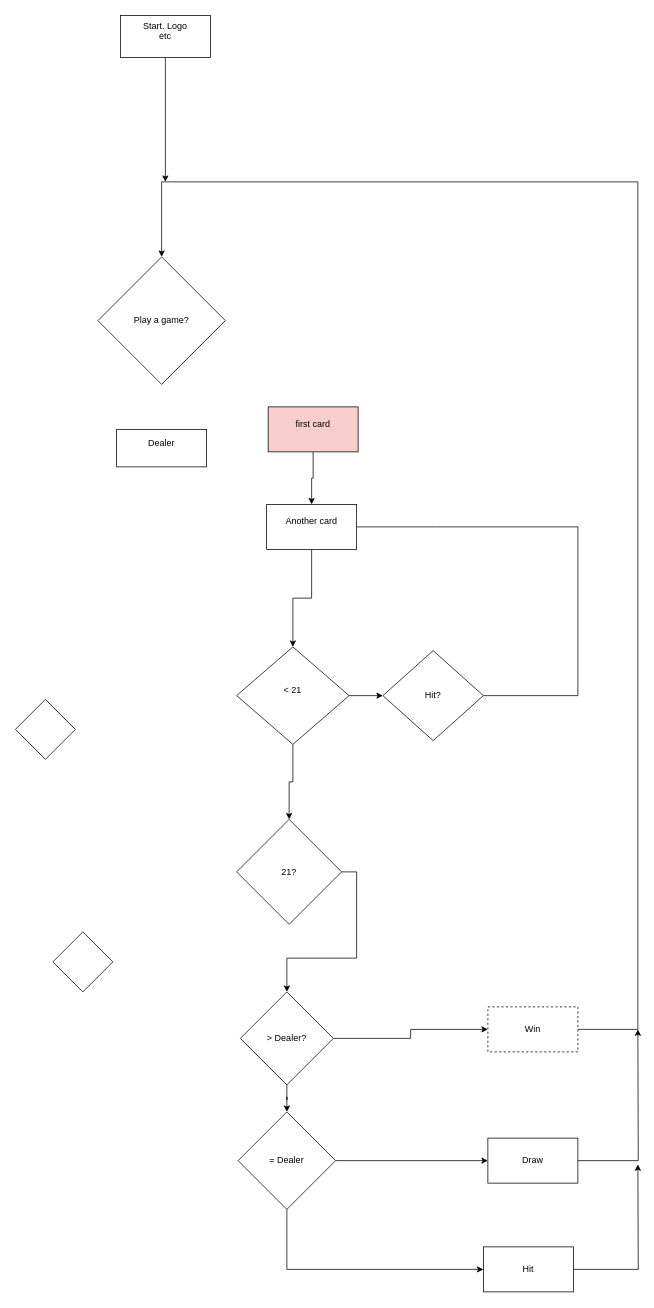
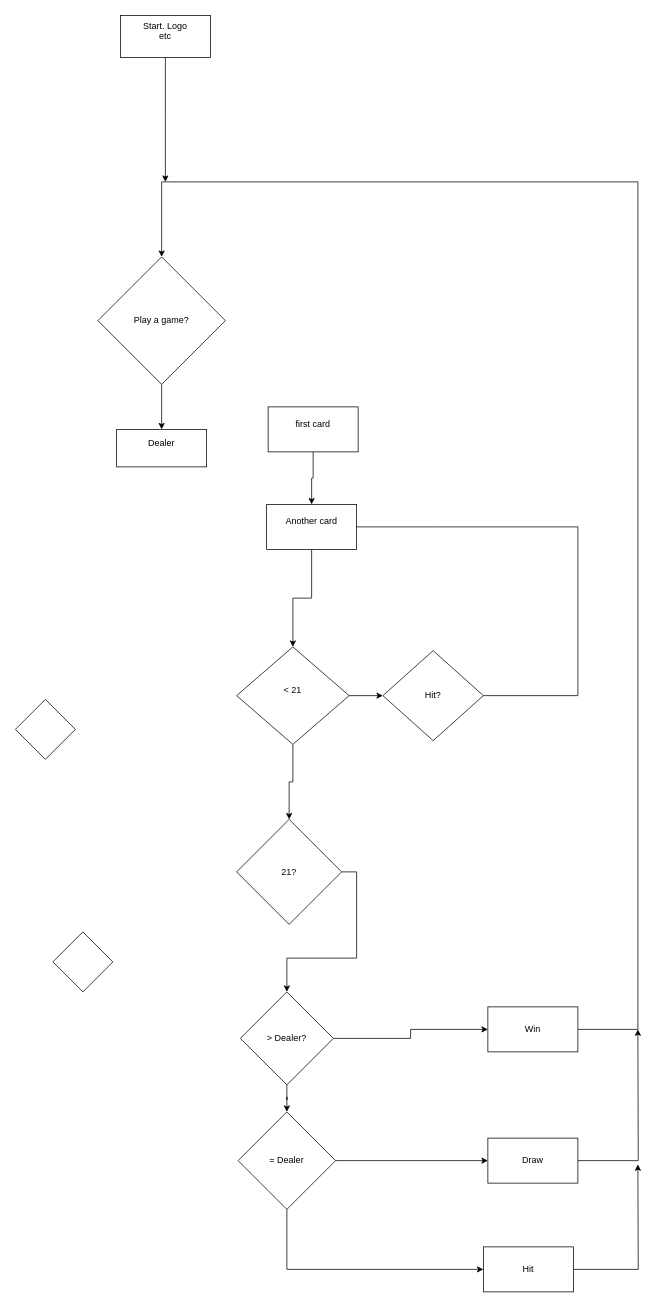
edge "Play a game?" -> "Dealer": added
node "first card": fillcolor #f8cecc -> #ffffff
node "Win": style dashed -> solid
